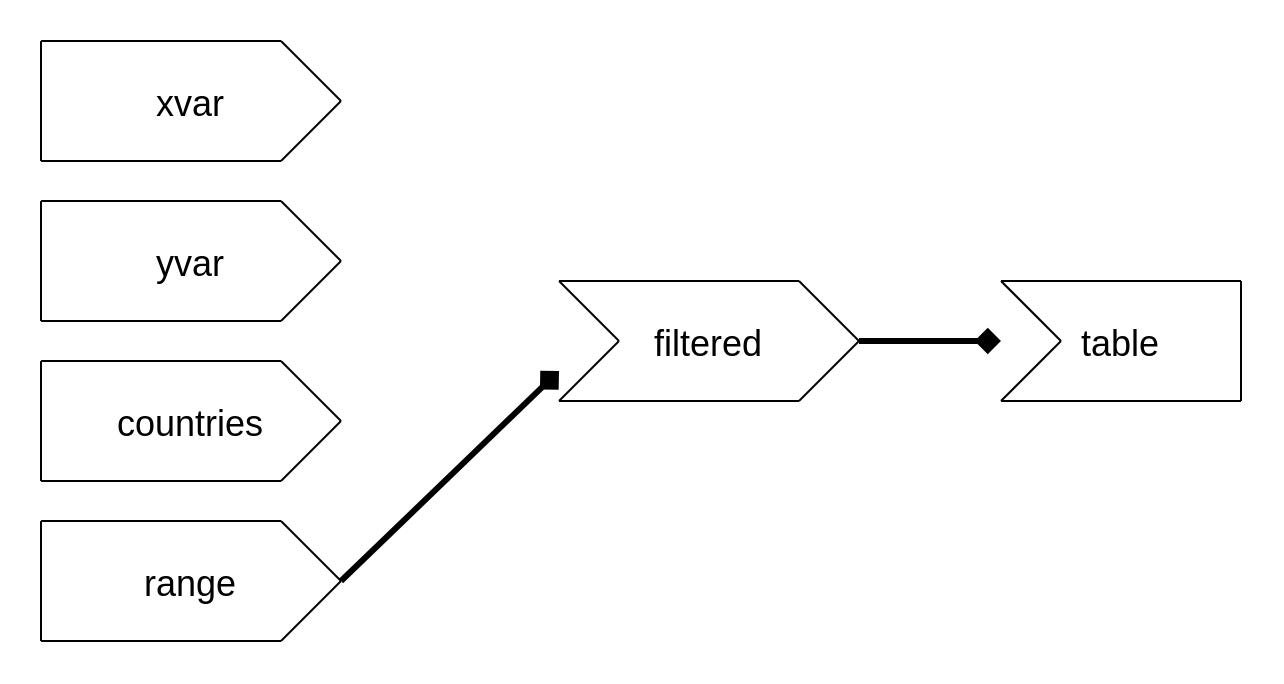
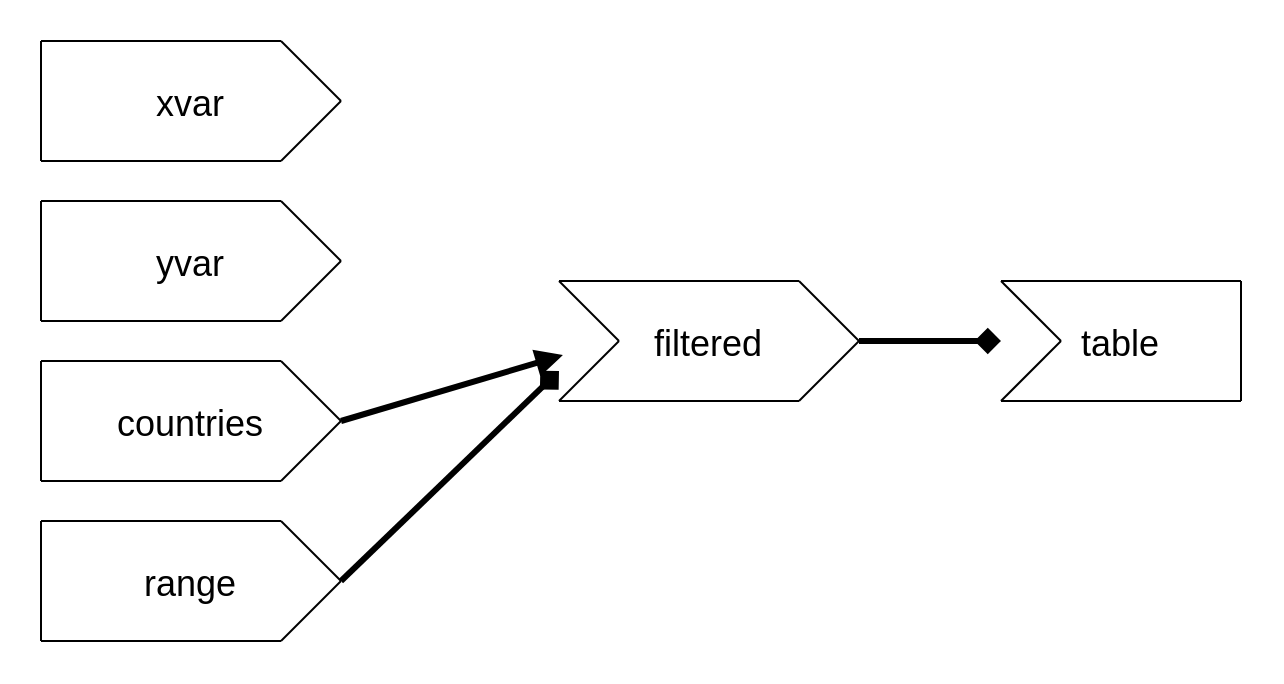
edge "countries" -> "filtered": added
